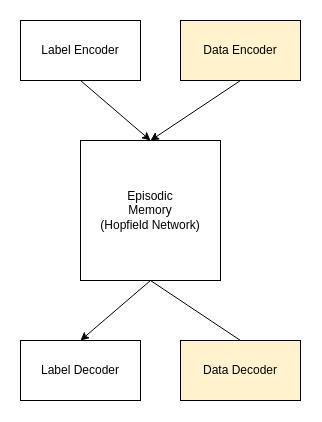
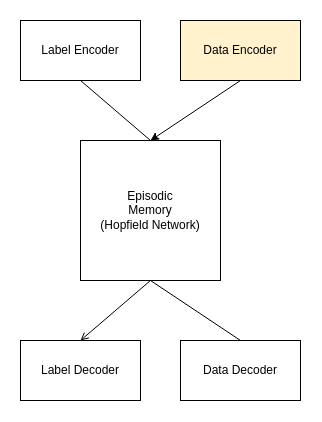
edge "Label Encoder" -> "Episodic Memory (Hopfield Network)": arrowhead classic -> none
edge "Episodic Memory (Hopfield Network)" -> "Label Decoder": arrowhead classic -> open
node "Data Decoder": fillcolor #fff2cc -> #ffffff
